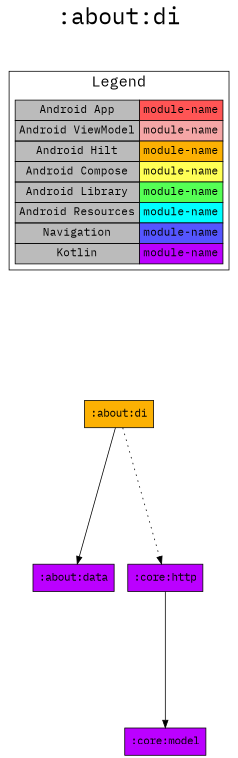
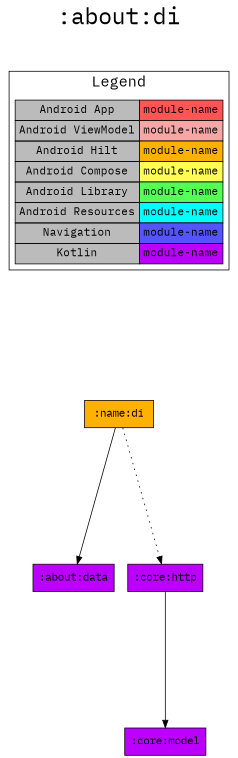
node ":about:di": label ":about:di" -> ":name:di"
